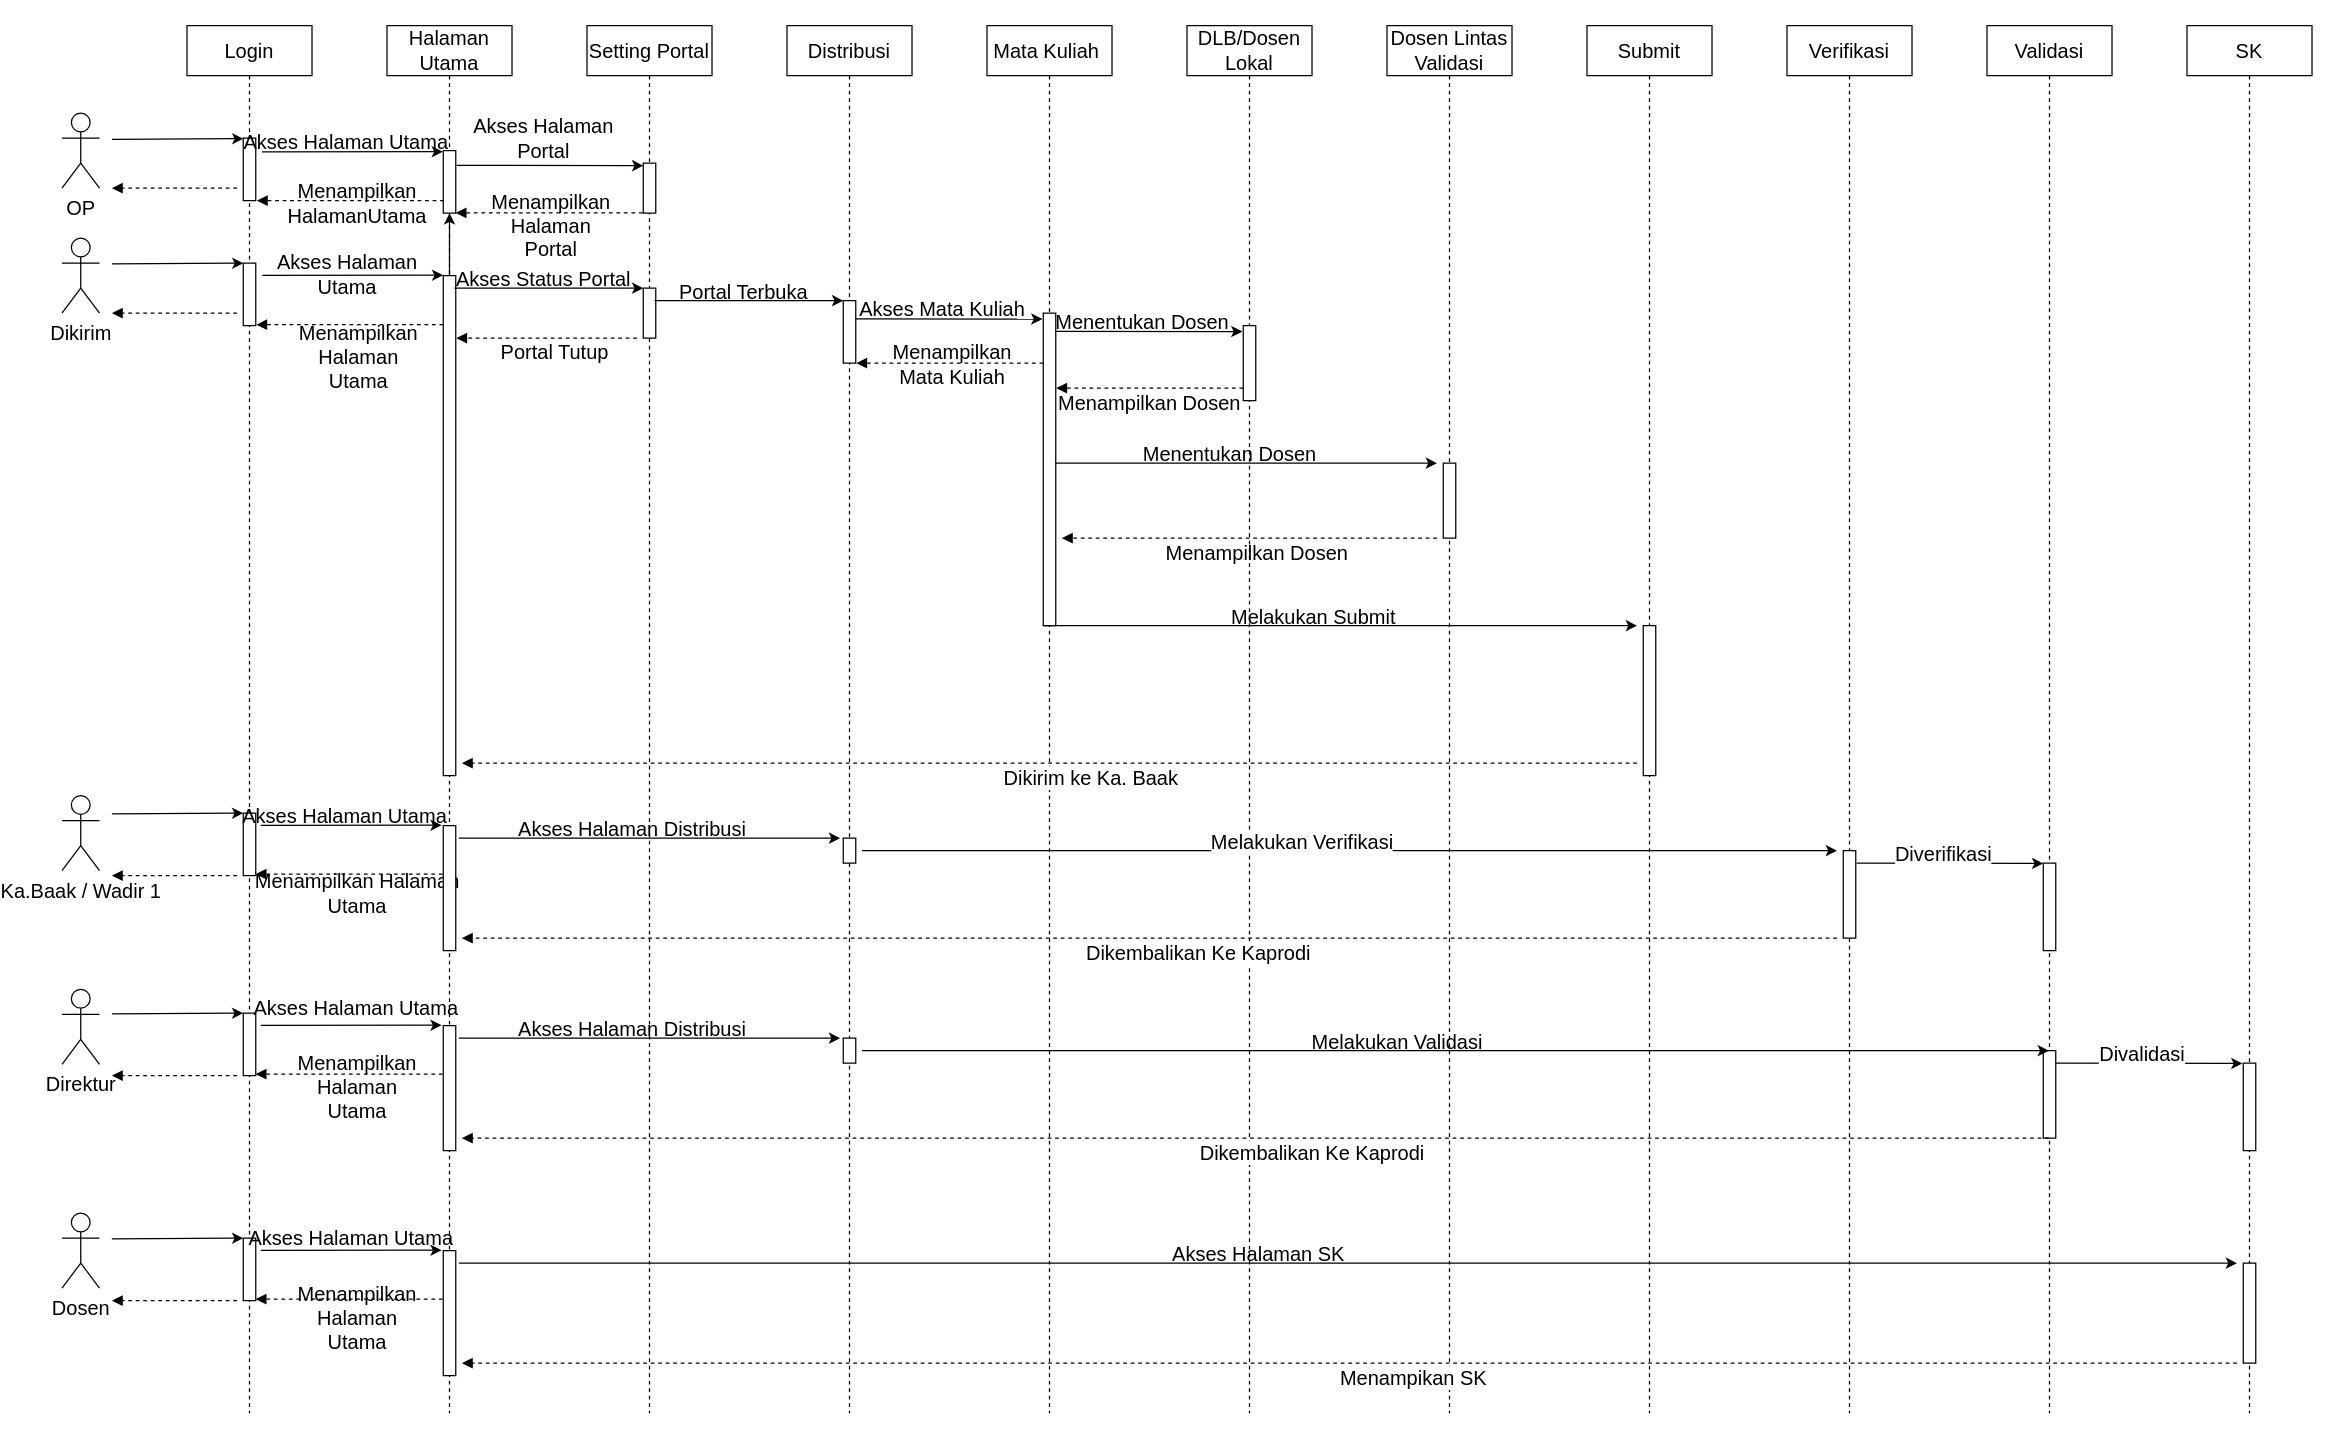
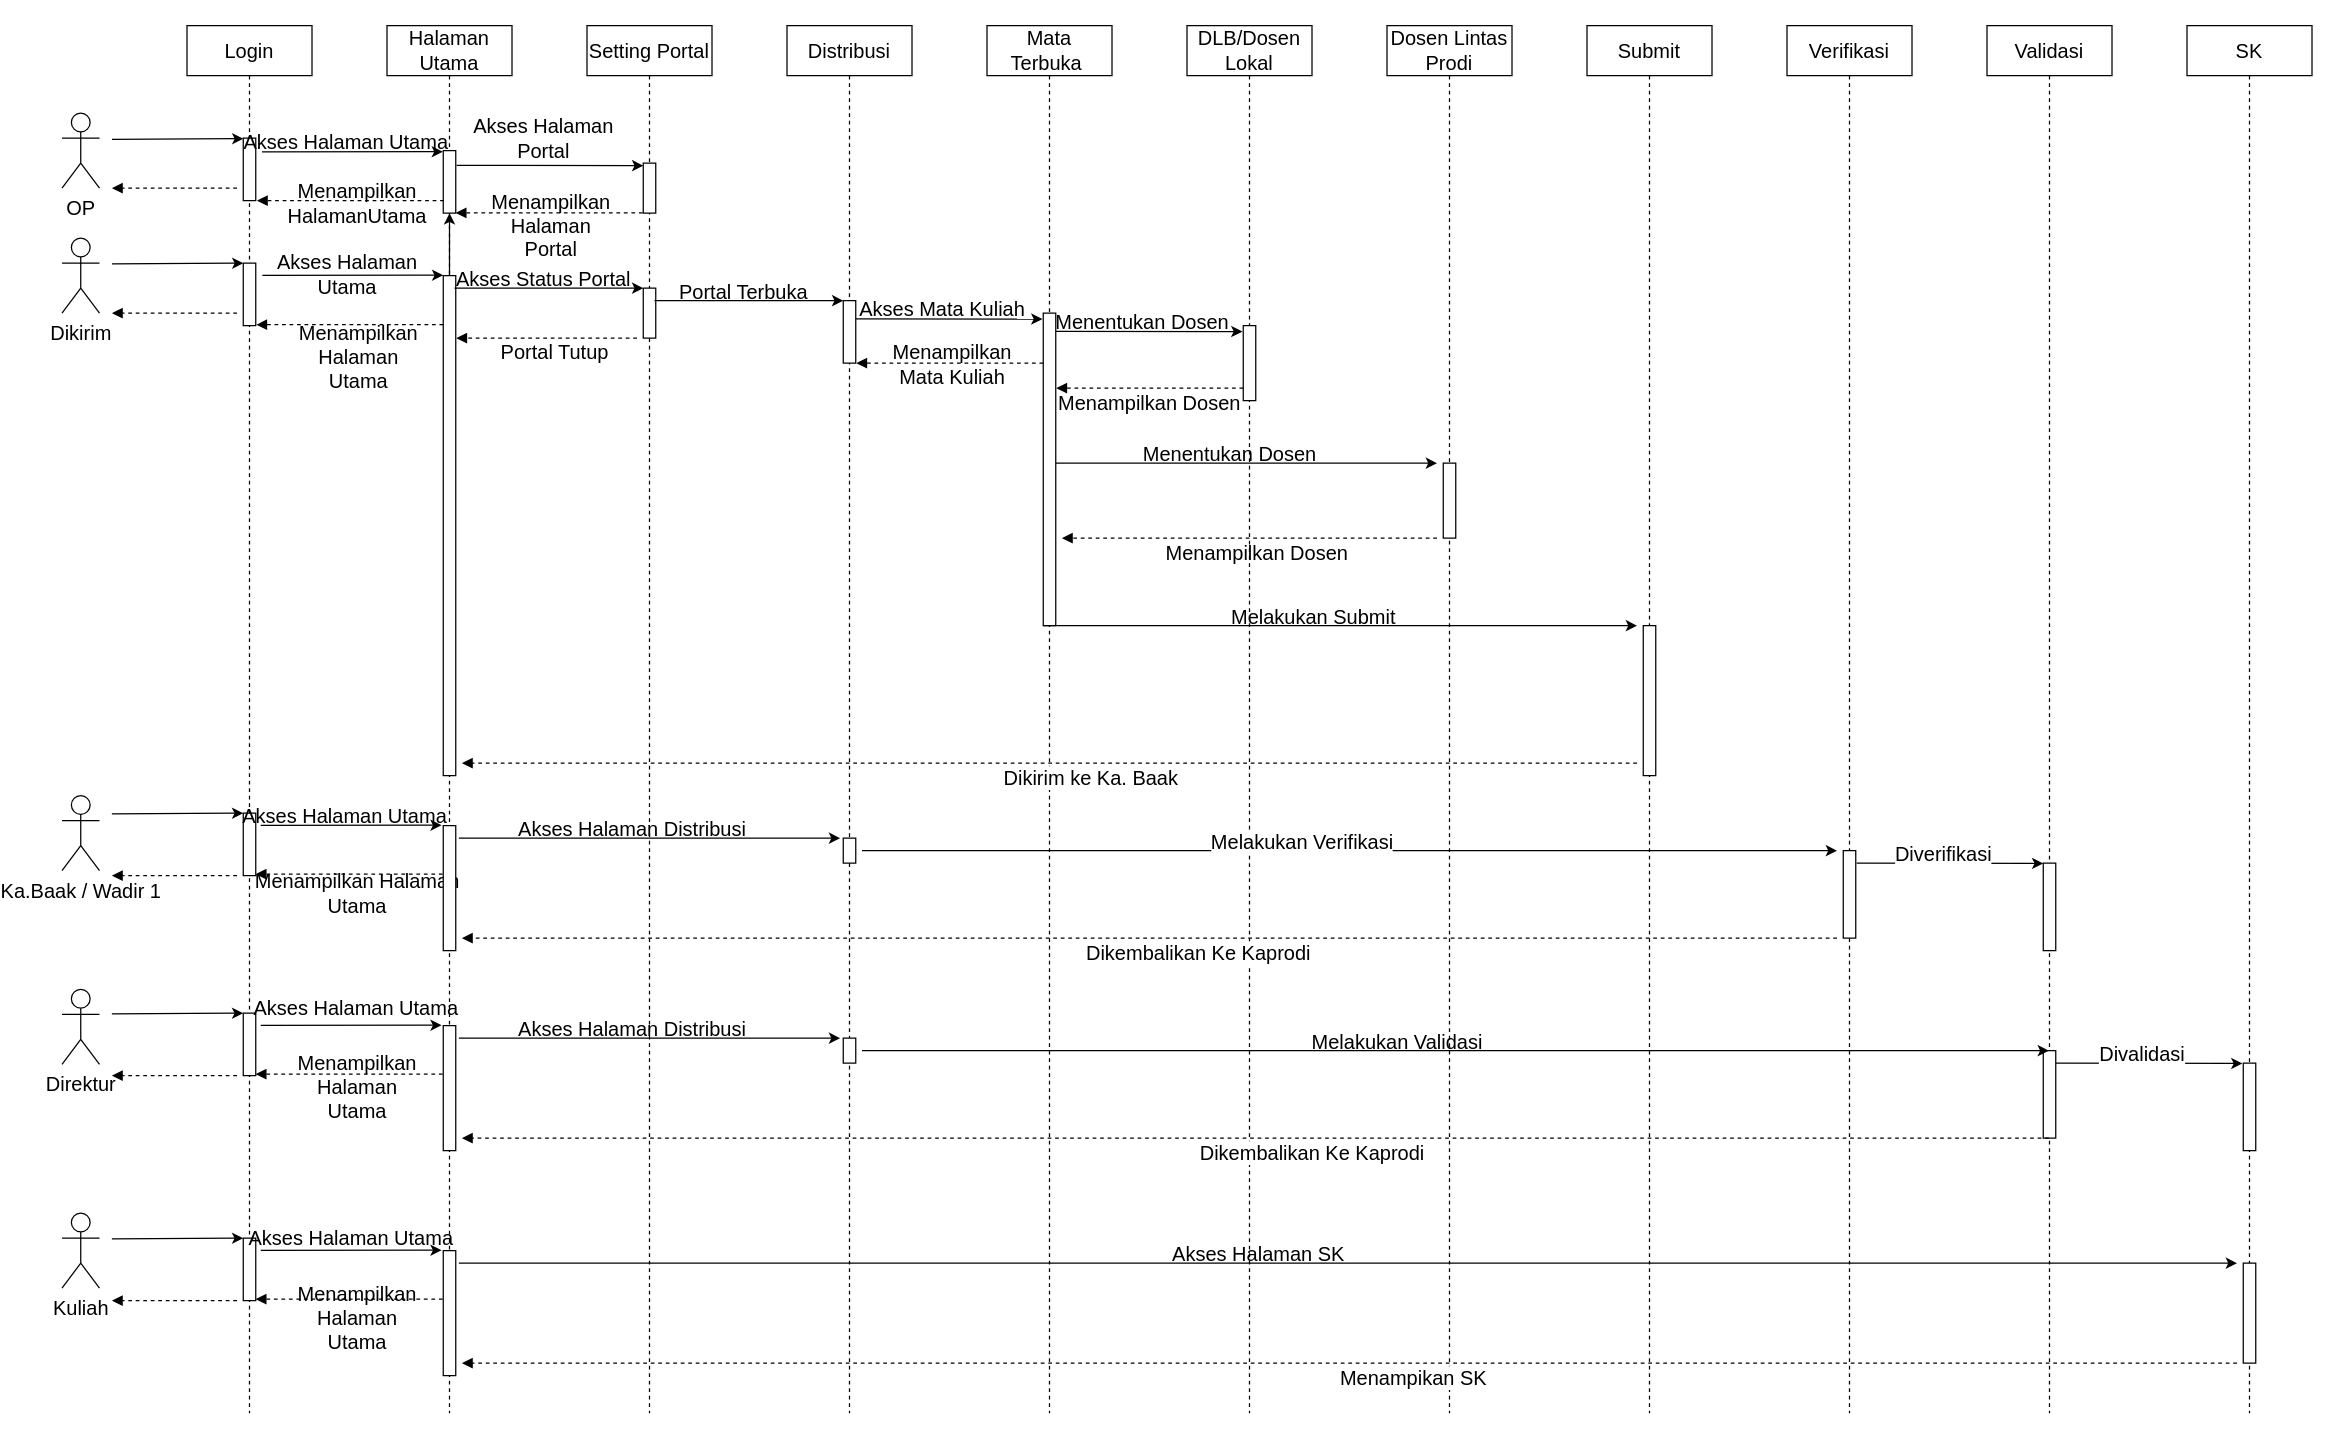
node "Mata Kuliah": label "Mata Kuliah" -> "Mata Terbuka"
node "Dosen Lintas Validasi": label "Dosen Lintas Validasi" -> "Dosen Lintas Prodi"
node "Dosen": label "Dosen" -> "Kuliah"
